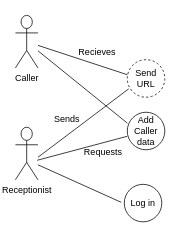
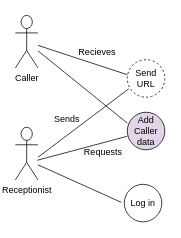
node "Add Caller data": fillcolor #ffffff -> #e1d5e7
